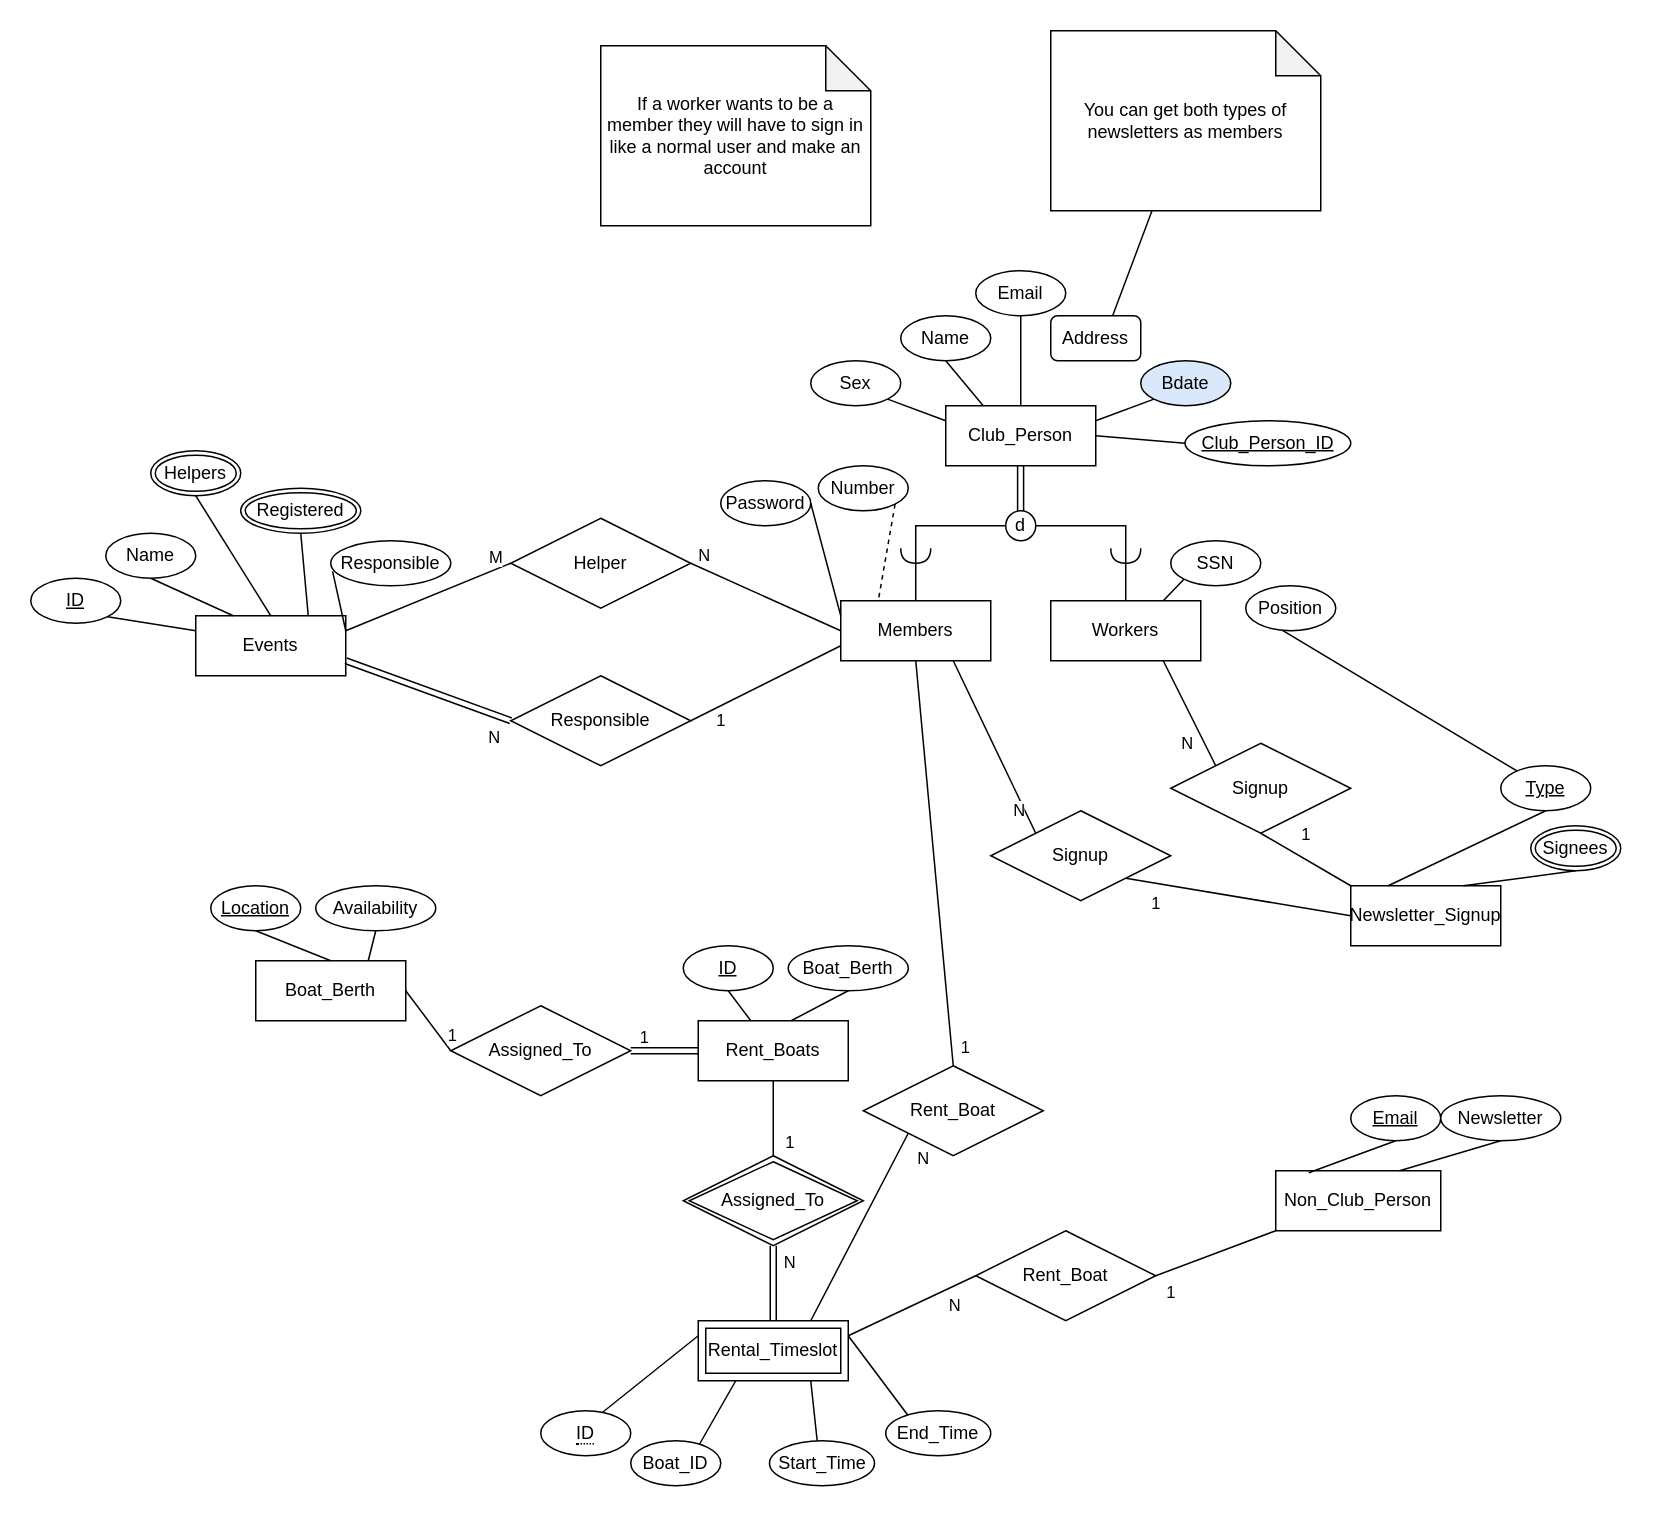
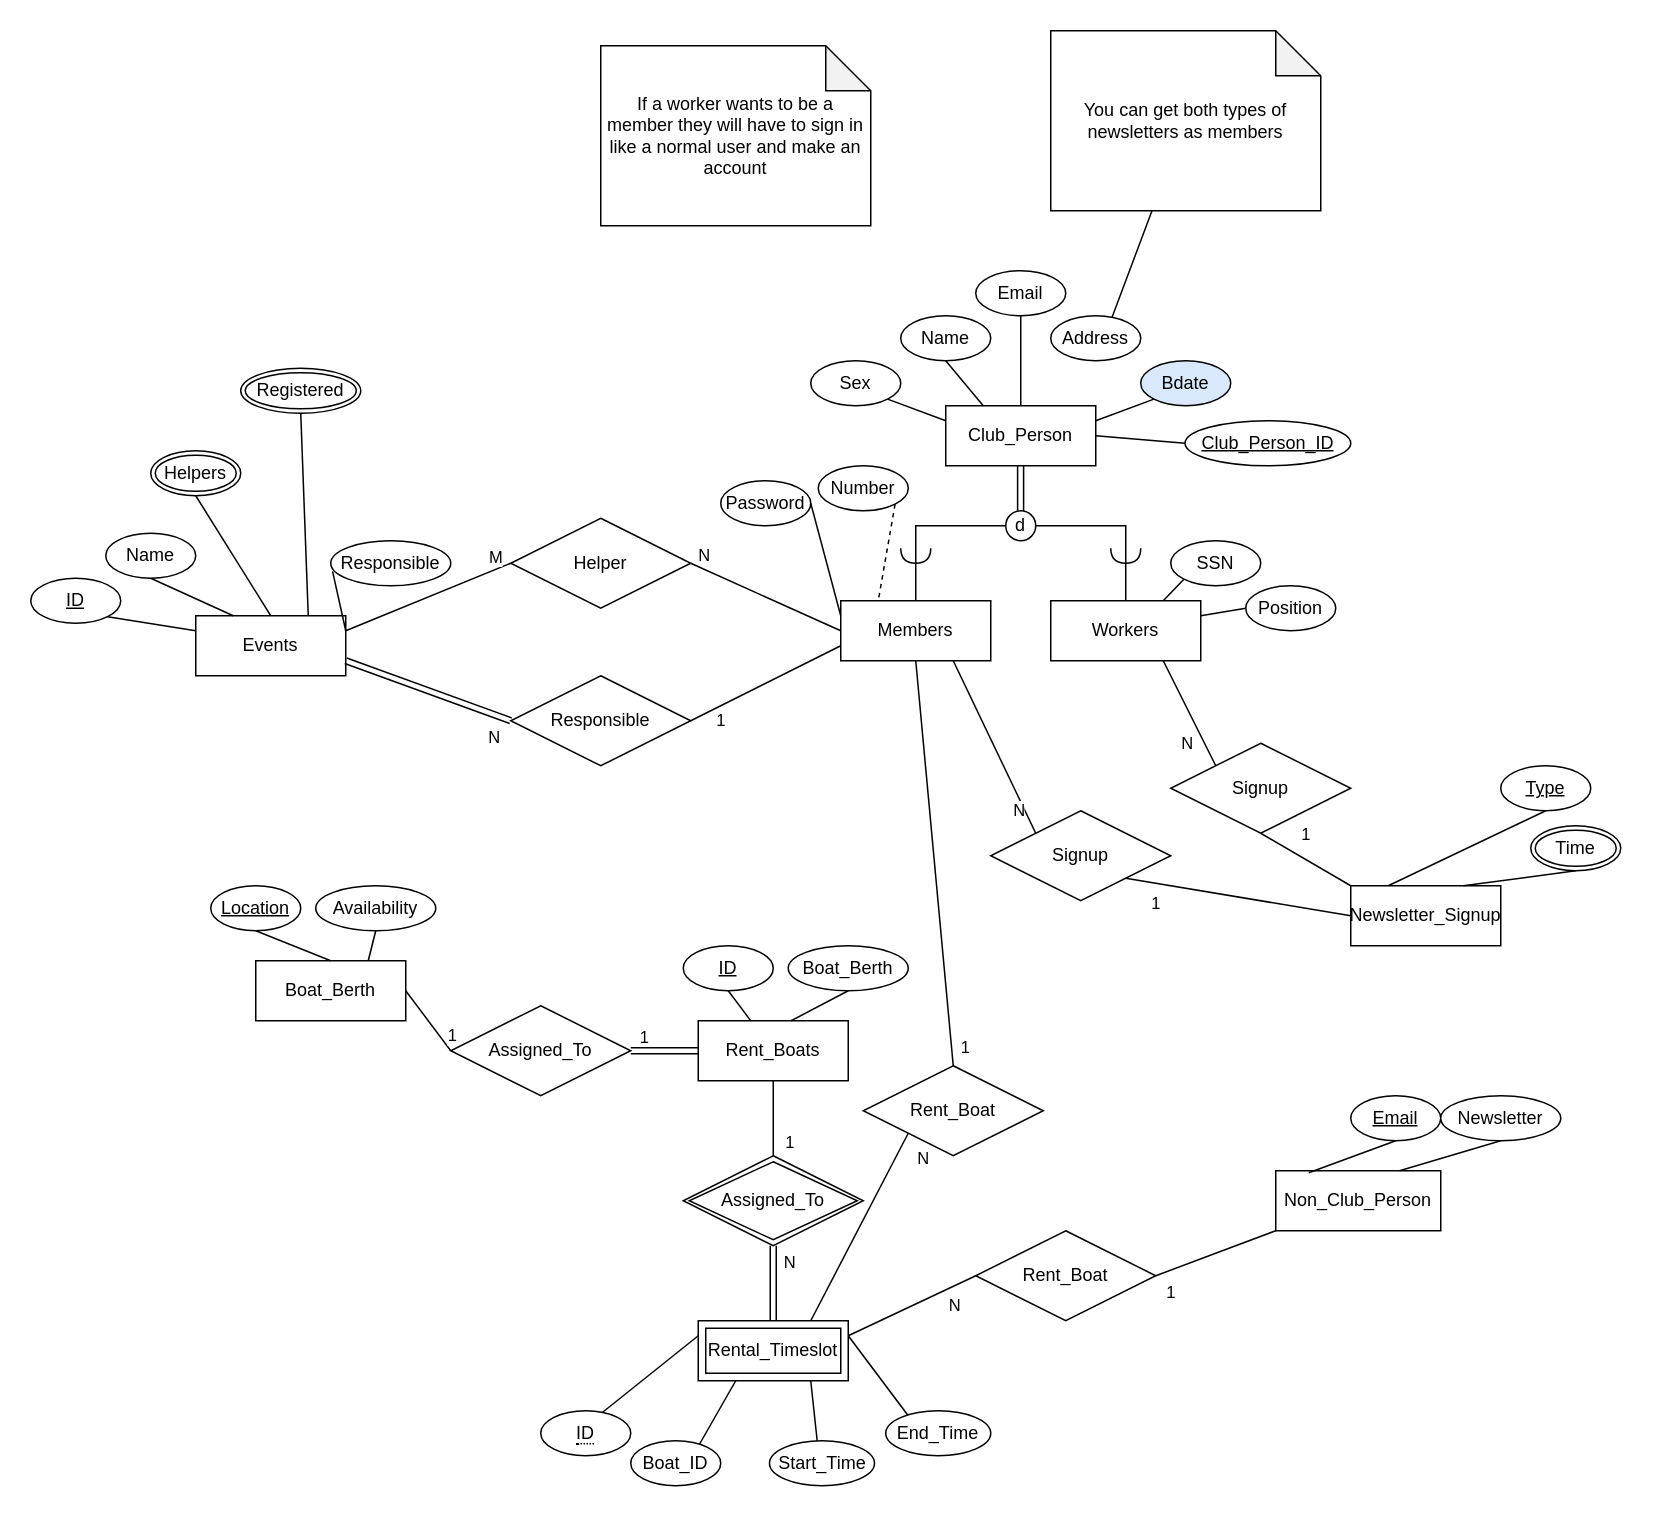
node "Address": shape rounded rectangle -> ellipse
node "Registered": moved (301, 511) -> (301, 391)
edge "Position" -- "Type": now "Position" -- "Workers"
node "Signees": label "Signees" -> "Time"
